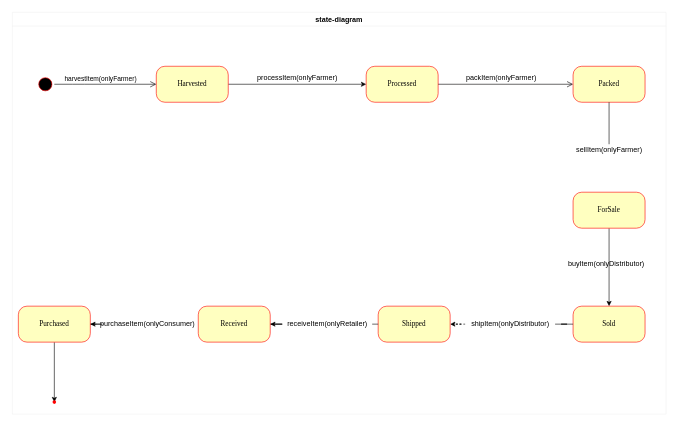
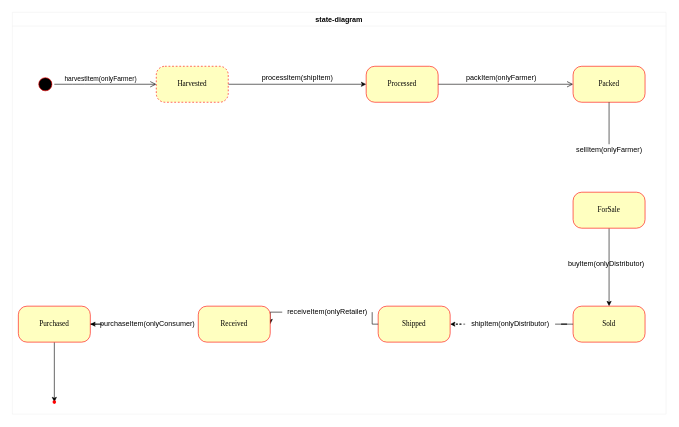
node "processItem(onlyFarmer)": label "processItem(onlyFarmer)" -> "processItem(shipItem)"
node "Harvested": style solid -> dashed
node "receiveItem(onlyRetailer)": moved (327, 324) -> (327, 312)
